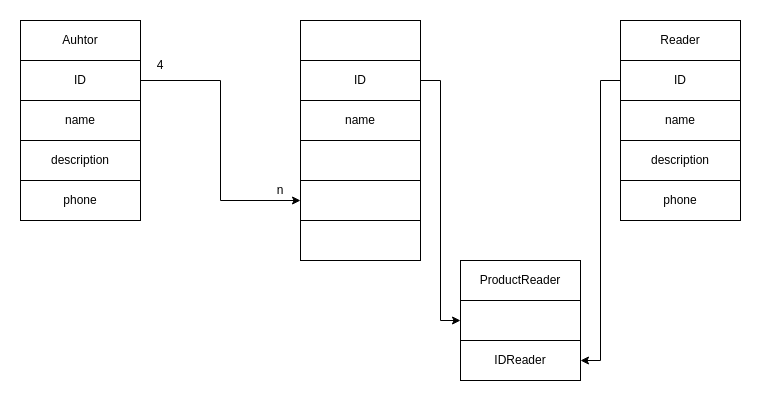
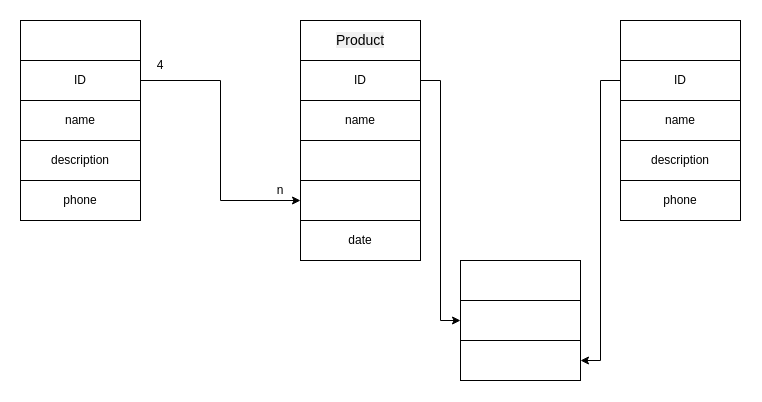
node "Auhtor": removed
node "Product": added
node "Reader": removed
node "date": added
node "ProductReader": removed
node "IDReader": removed
